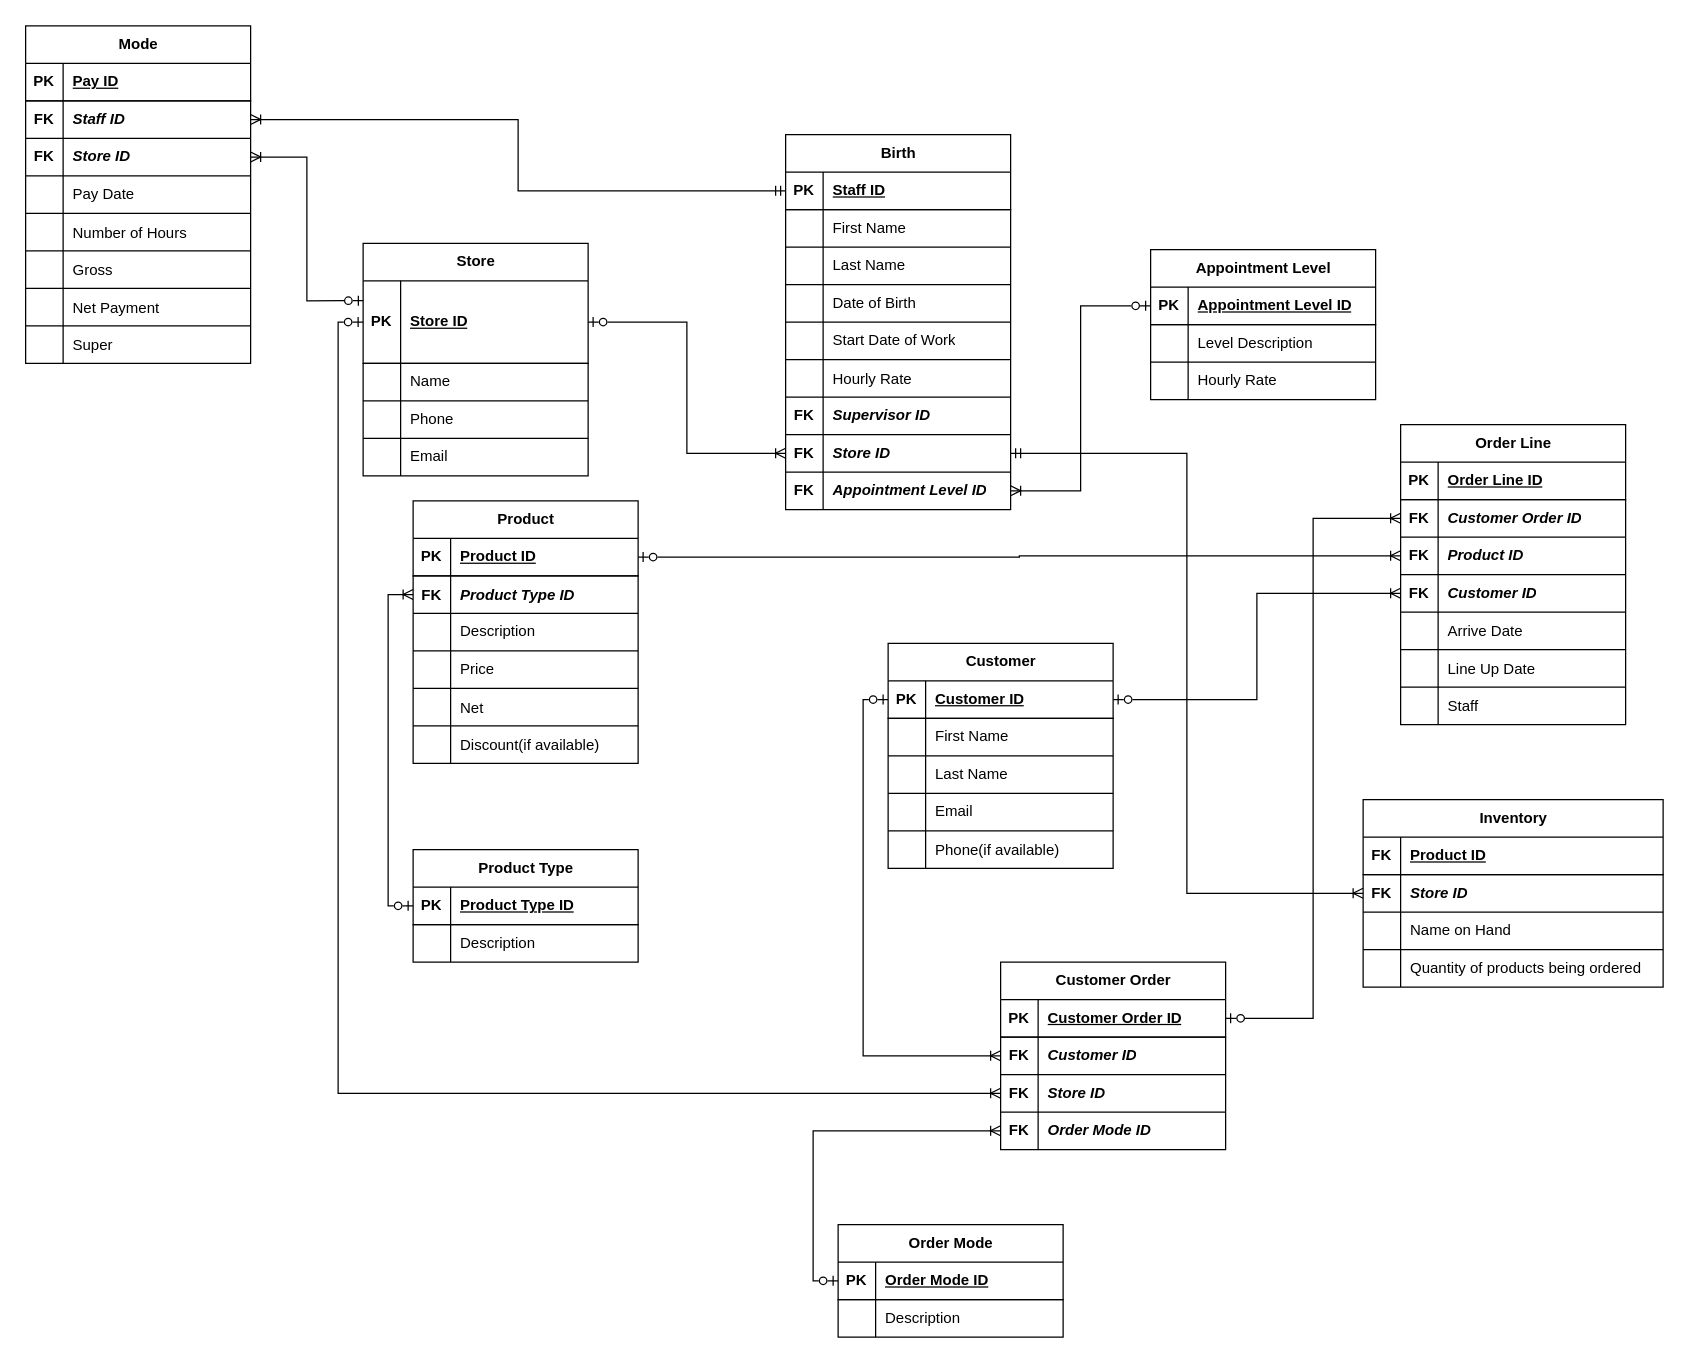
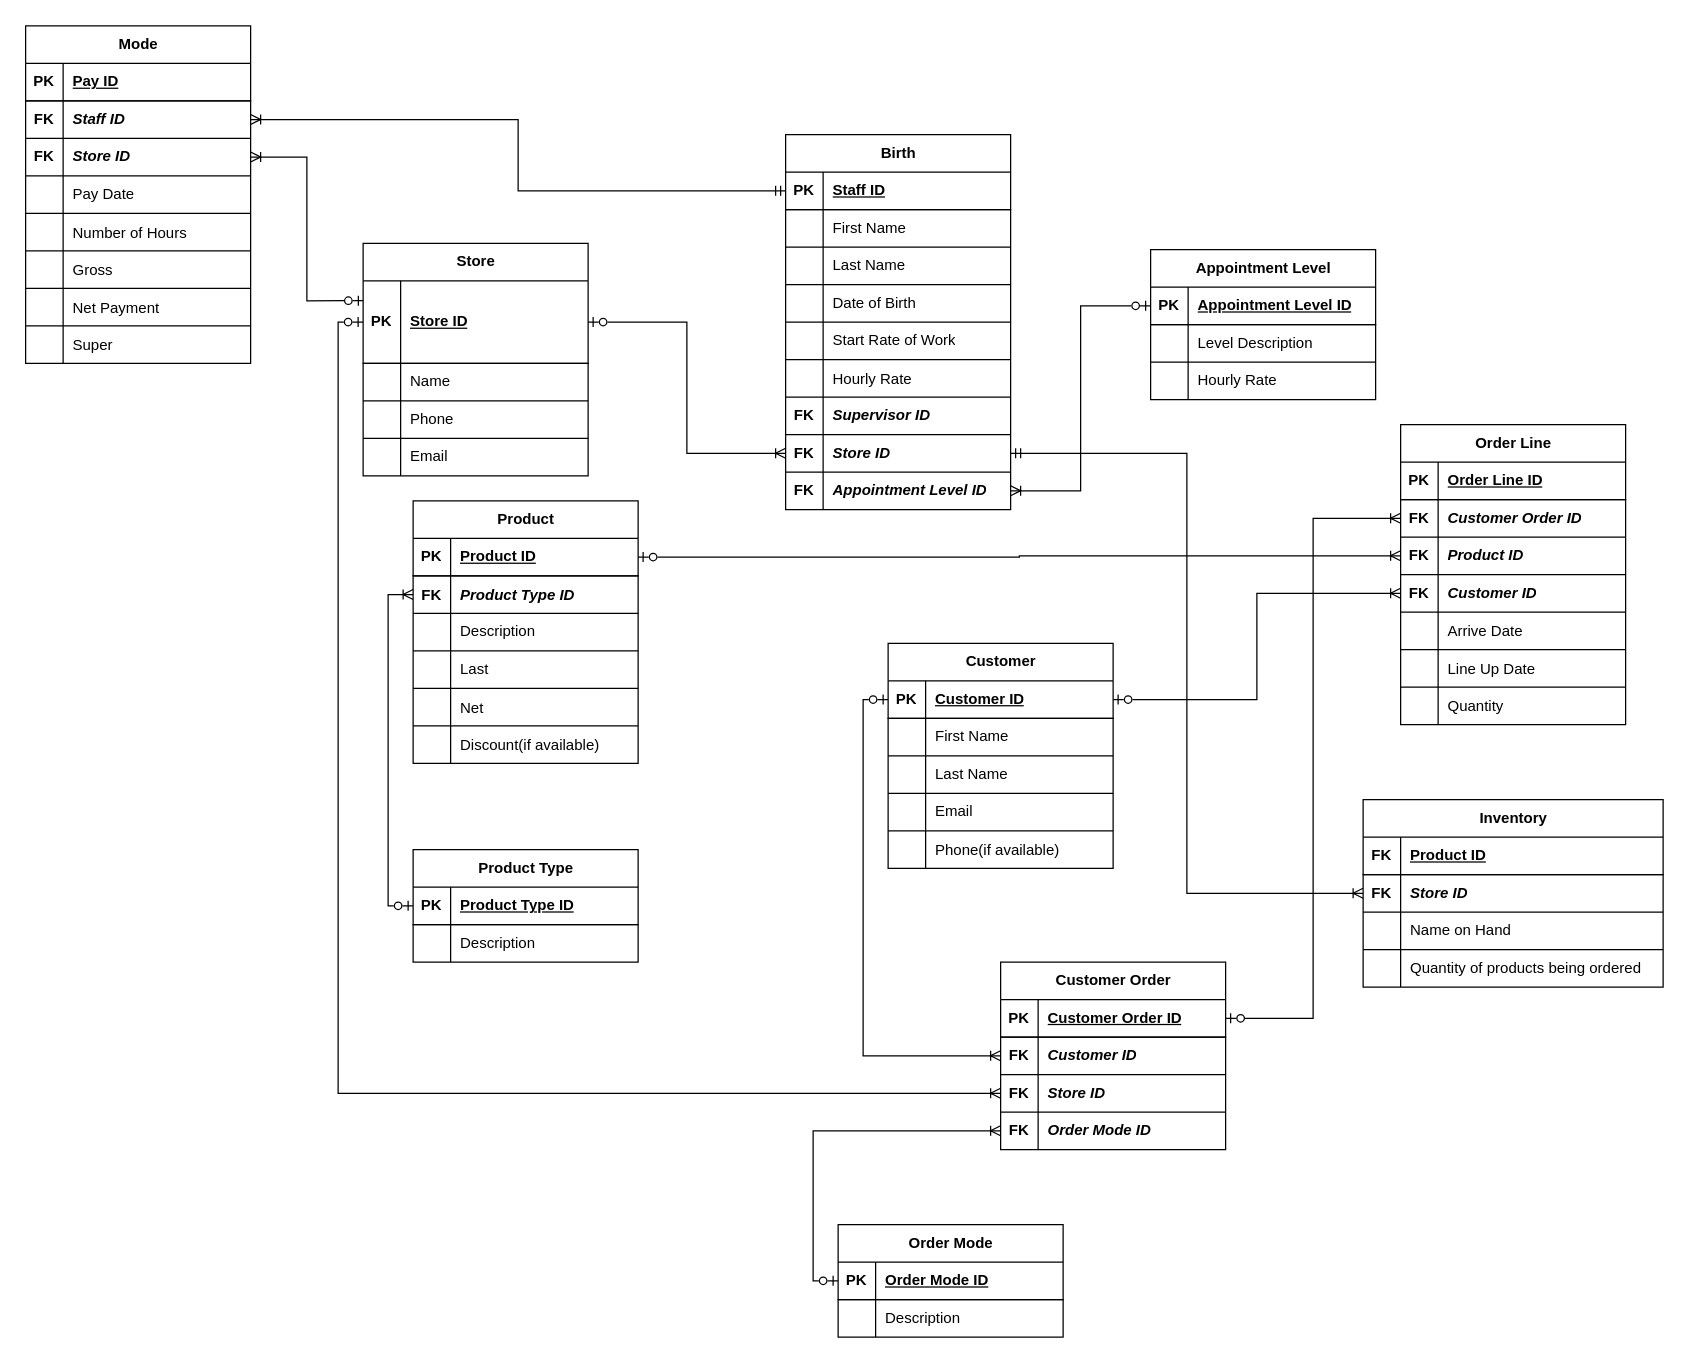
node "Start Date of Work": label "Start Date of Work" -> "Start Rate of Work"
node "Price": label "Price" -> "Last"
node "Staff": label "Staff" -> "Quantity"
